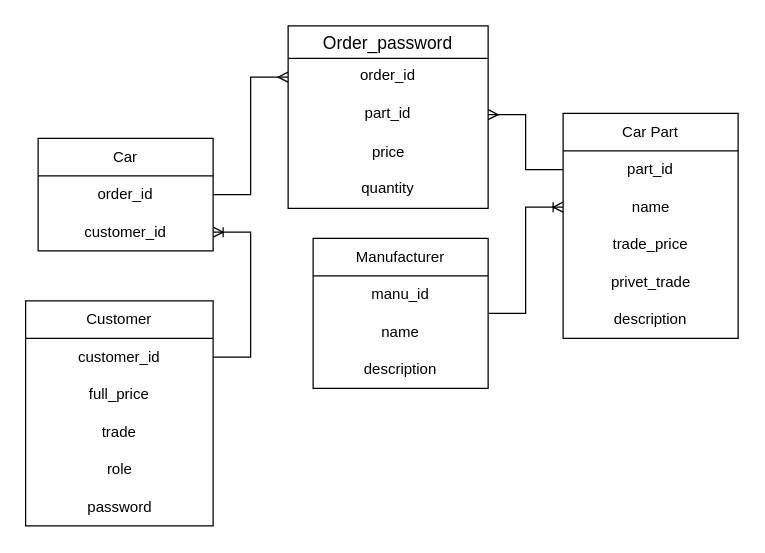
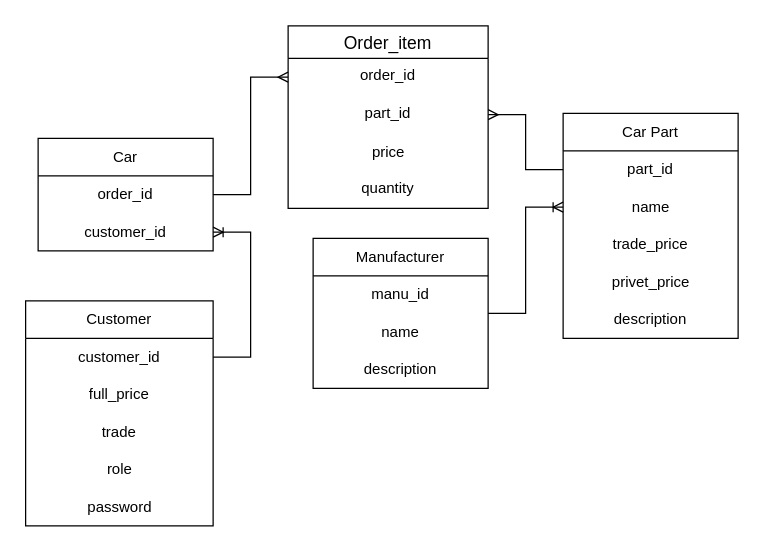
node "Order_password": label "Order_password" -> "Order_item"
node "privet_trade": label "privet_trade" -> "privet_price"
